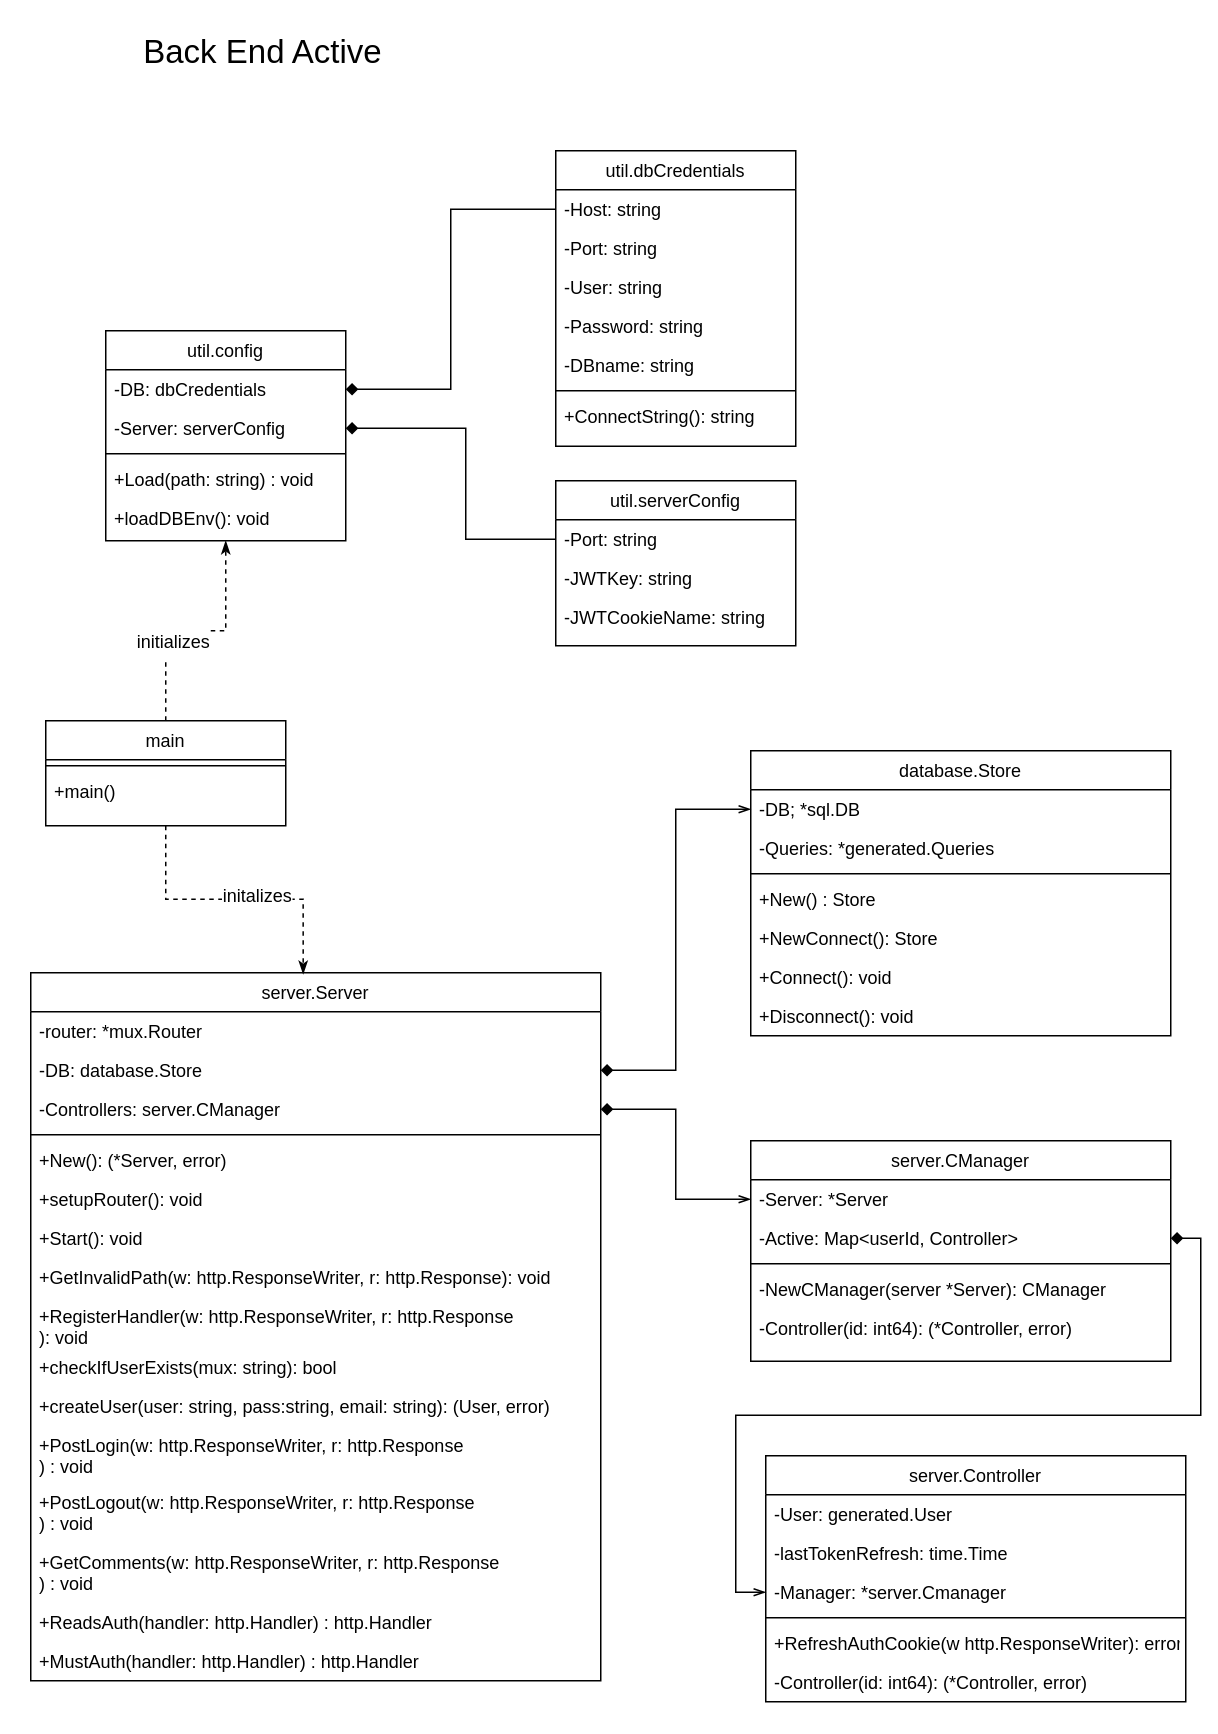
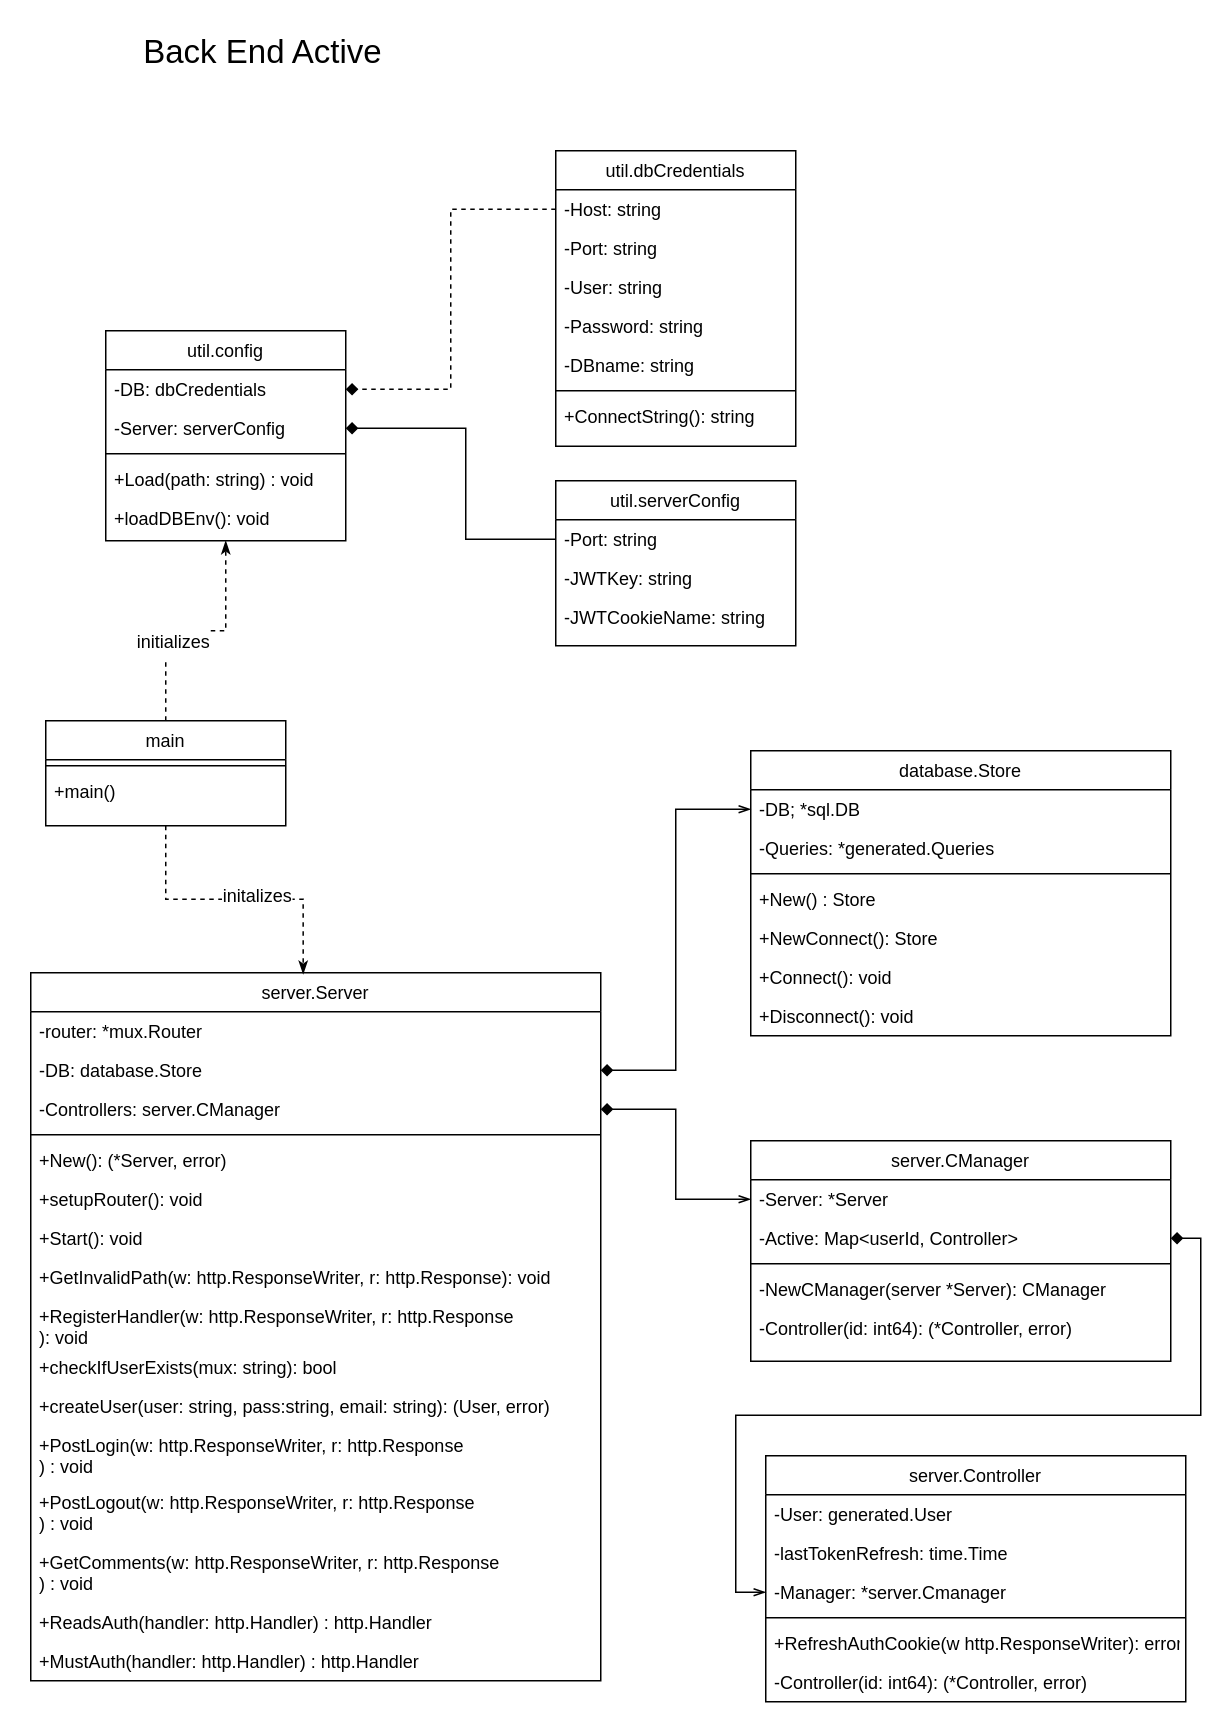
edge "-Host: string" -> "-DB: dbCredentials": style solid -> dashed
